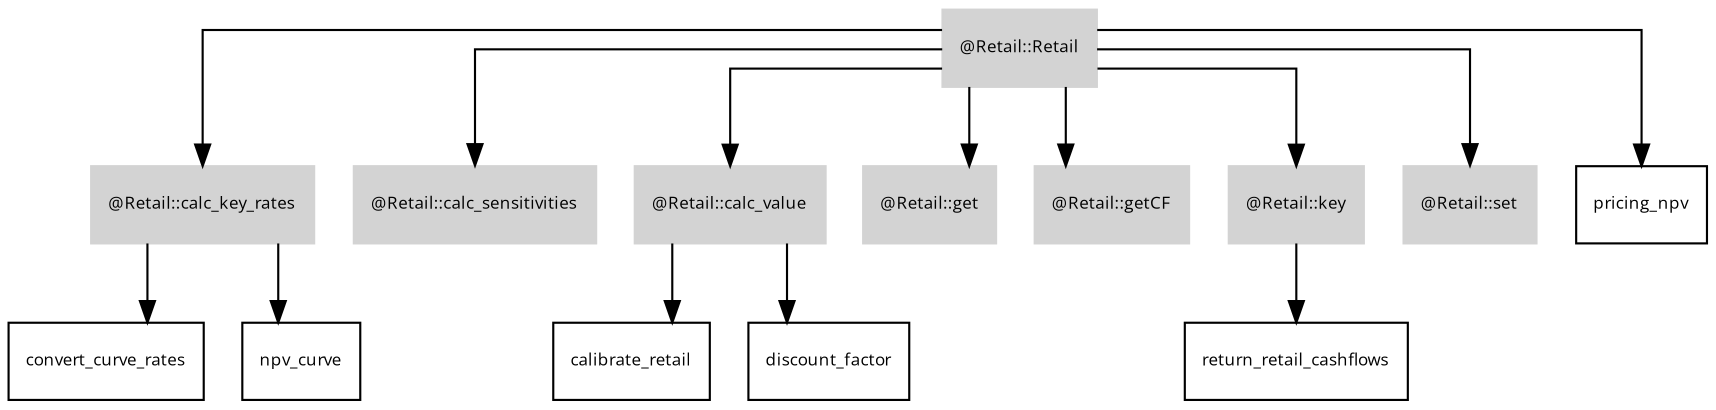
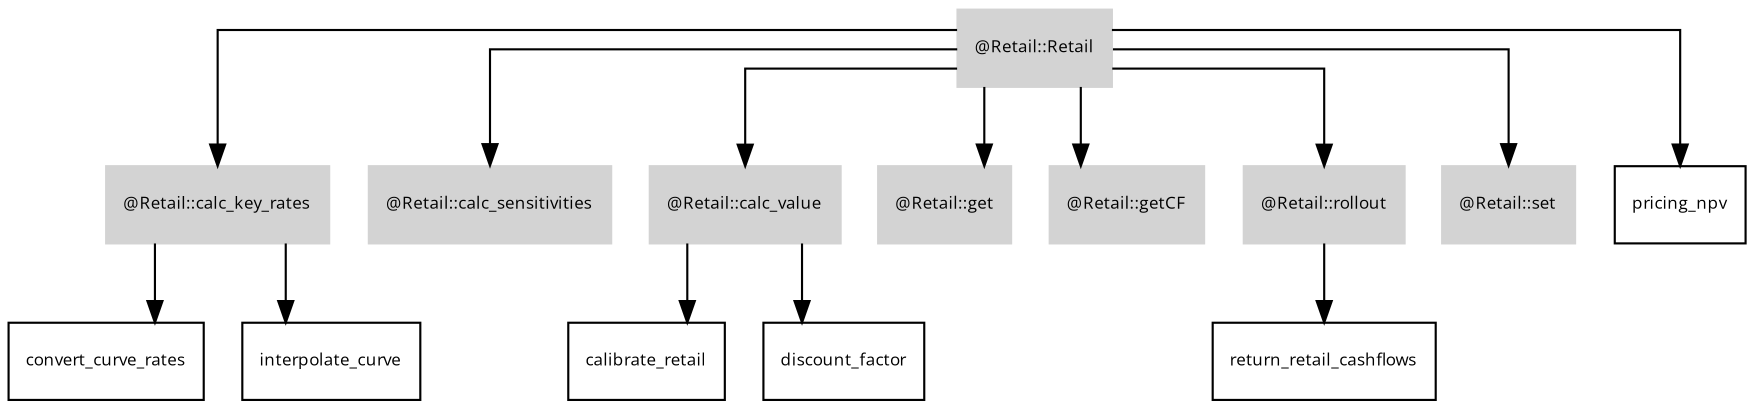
node "@Retail::key": label "@Retail::key" -> "@Retail::rollout"
node "npv_curve": label "npv_curve" -> "interpolate_curve"
